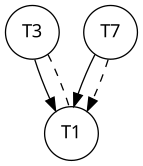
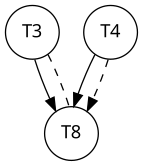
node "T7": label "T7" -> "T4"
node "T1": label "T1" -> "T8"
